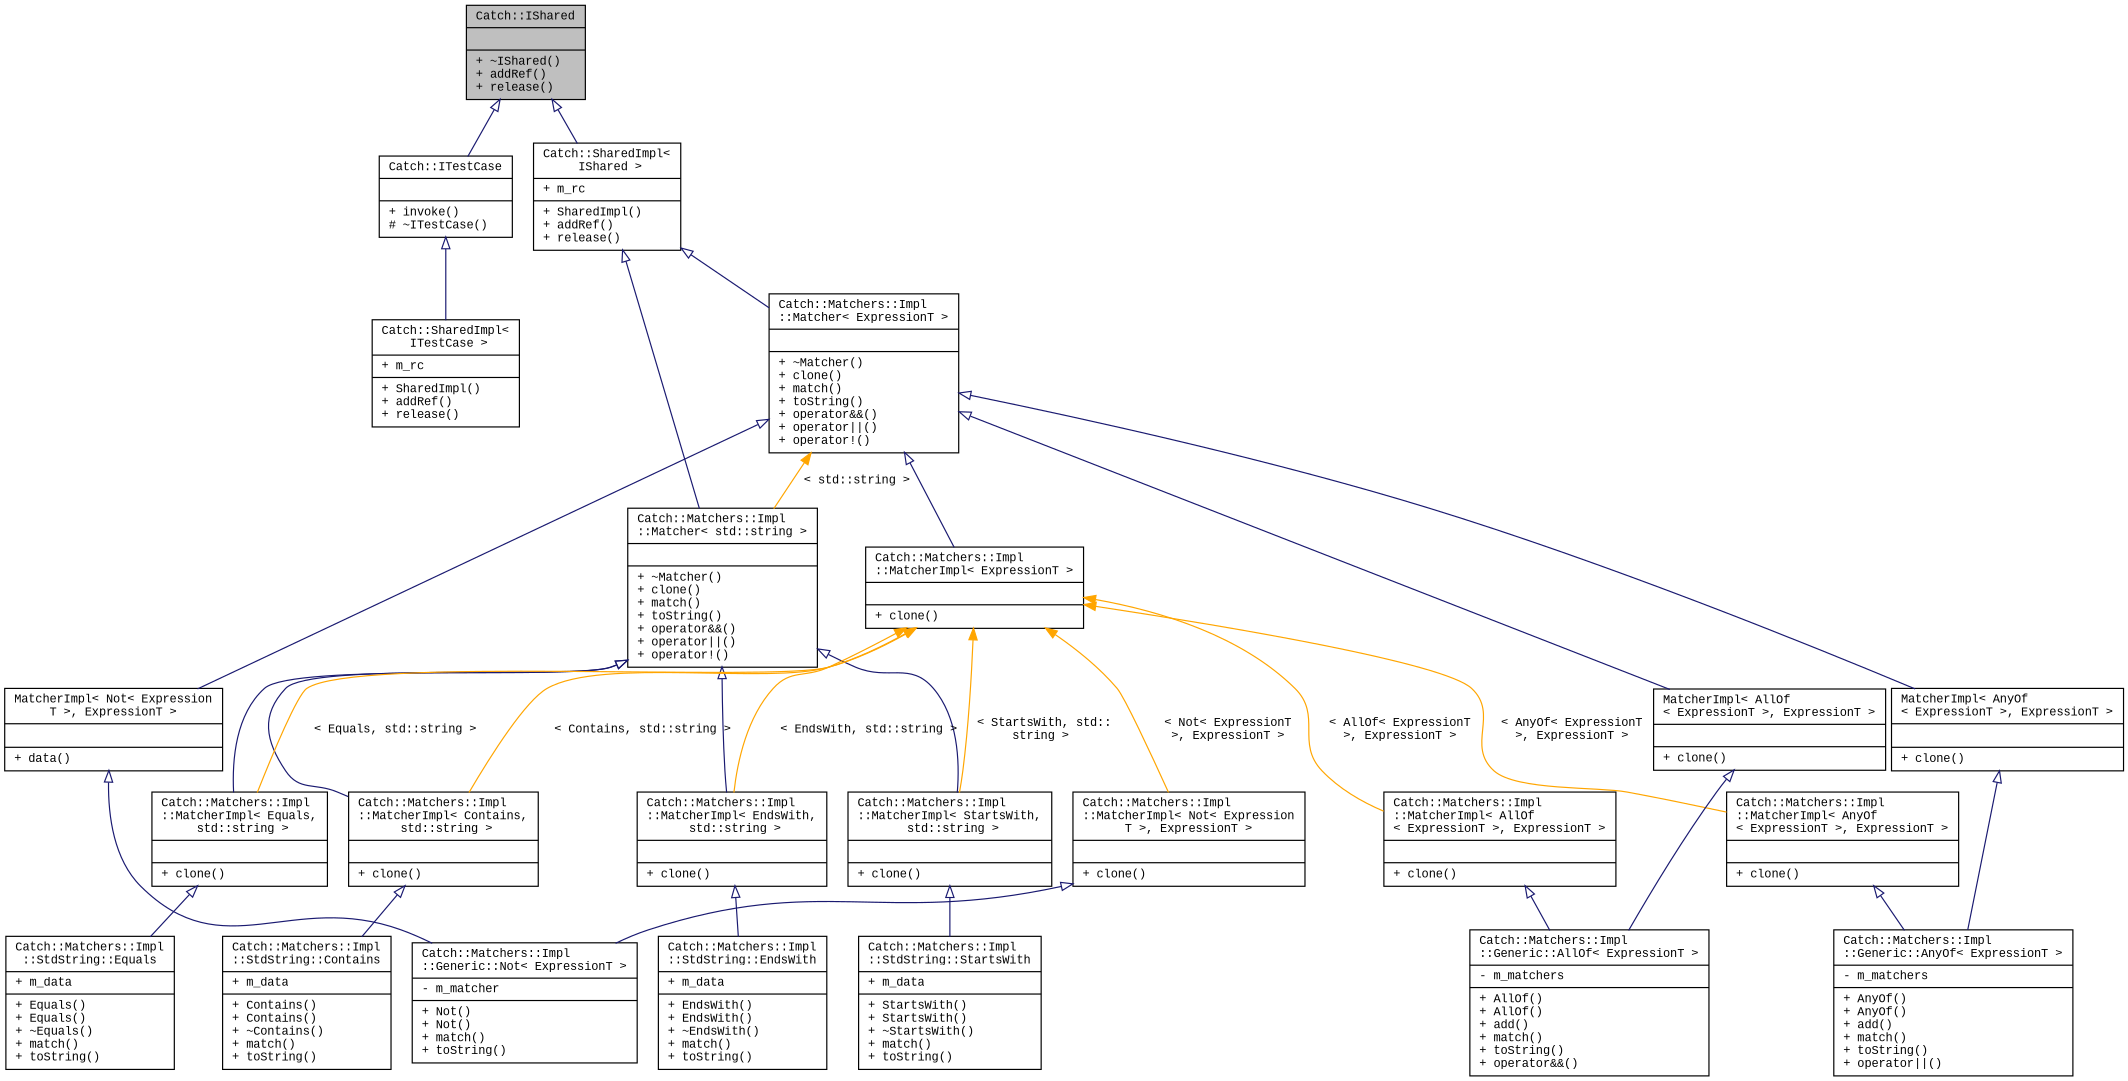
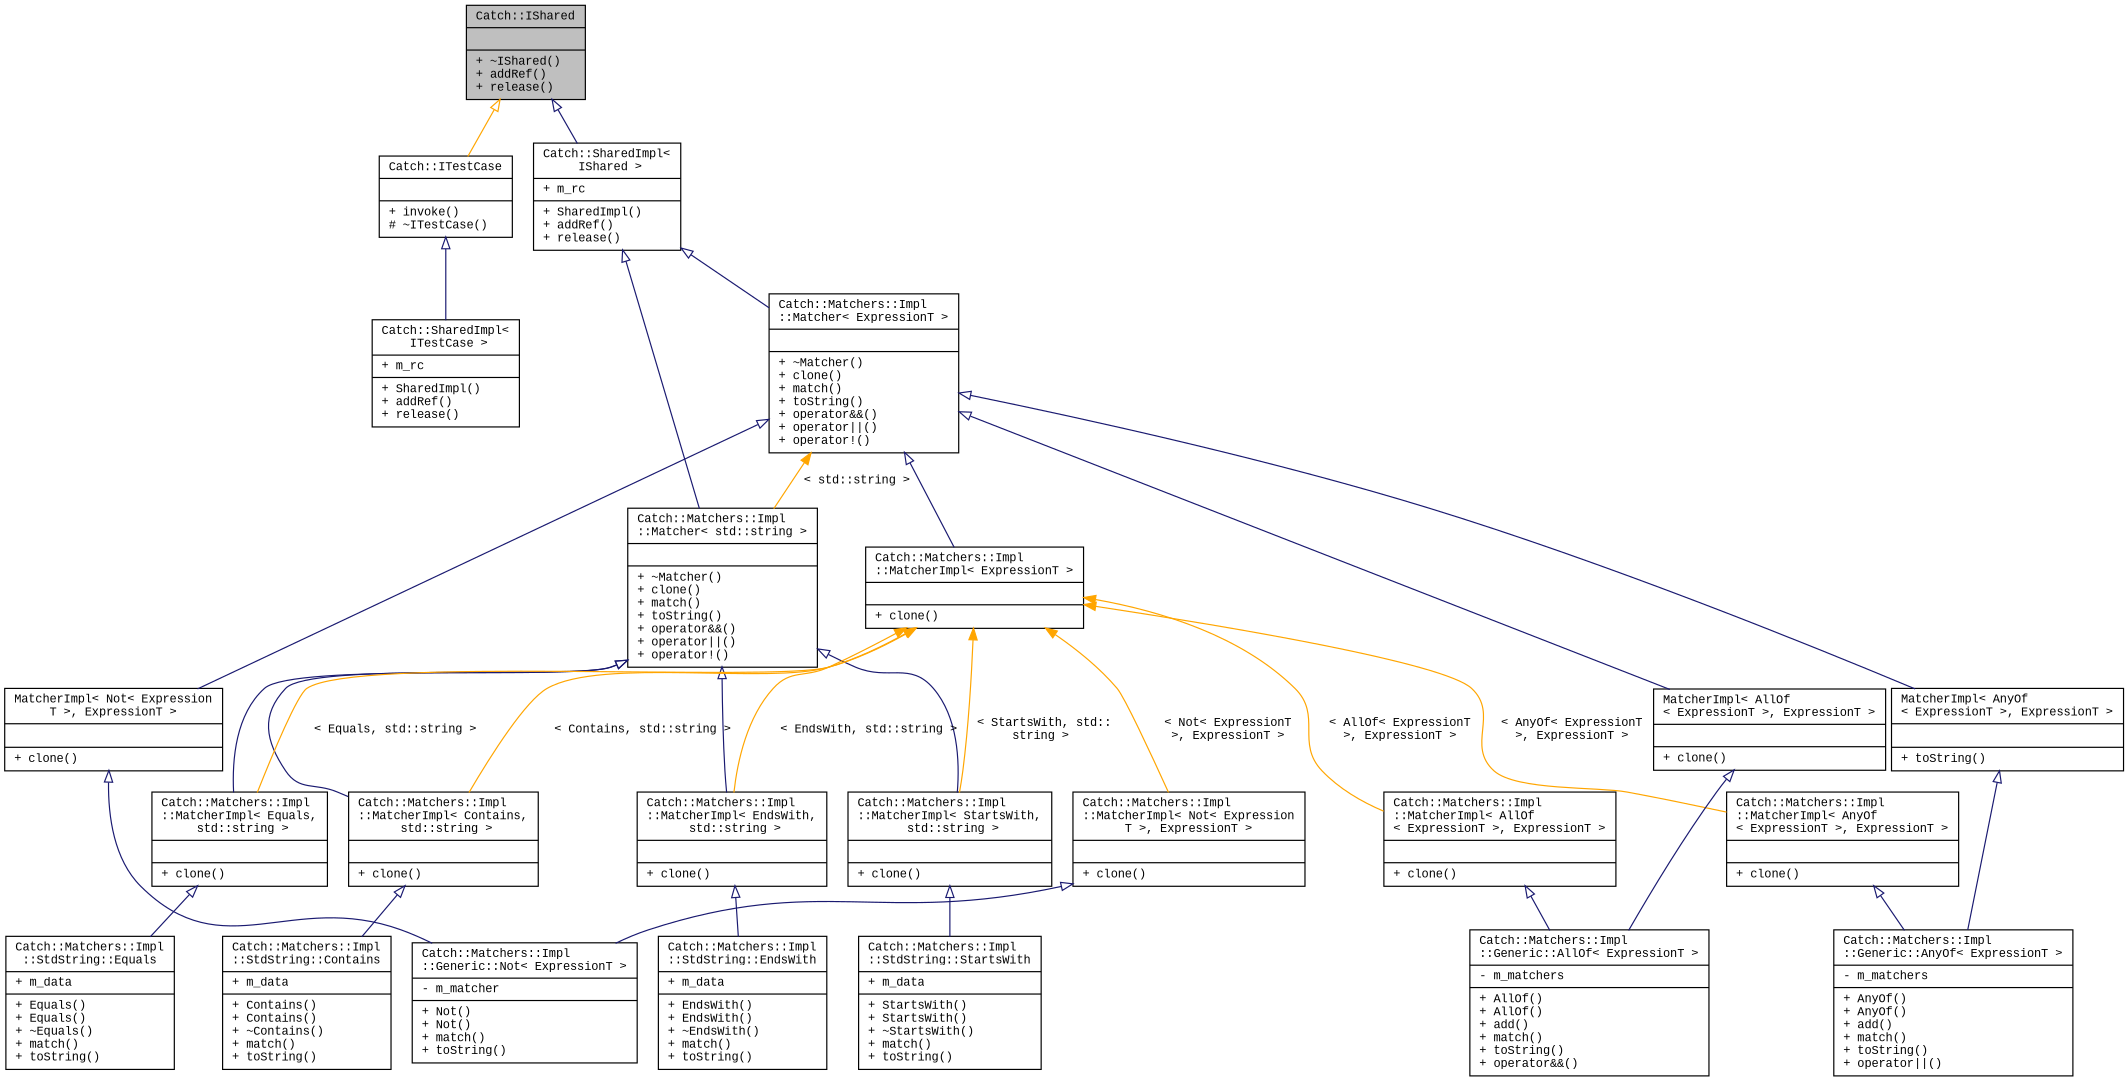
edge "Catch::ITestCase" -> "Catch::IShared": color midnightblue -> orange
node "MatcherImpl< Not< Expression": text "+ data()" -> "+ clone()"
node "MatcherImpl< AnyOf": text "+ clone()" -> "+ toString()"
